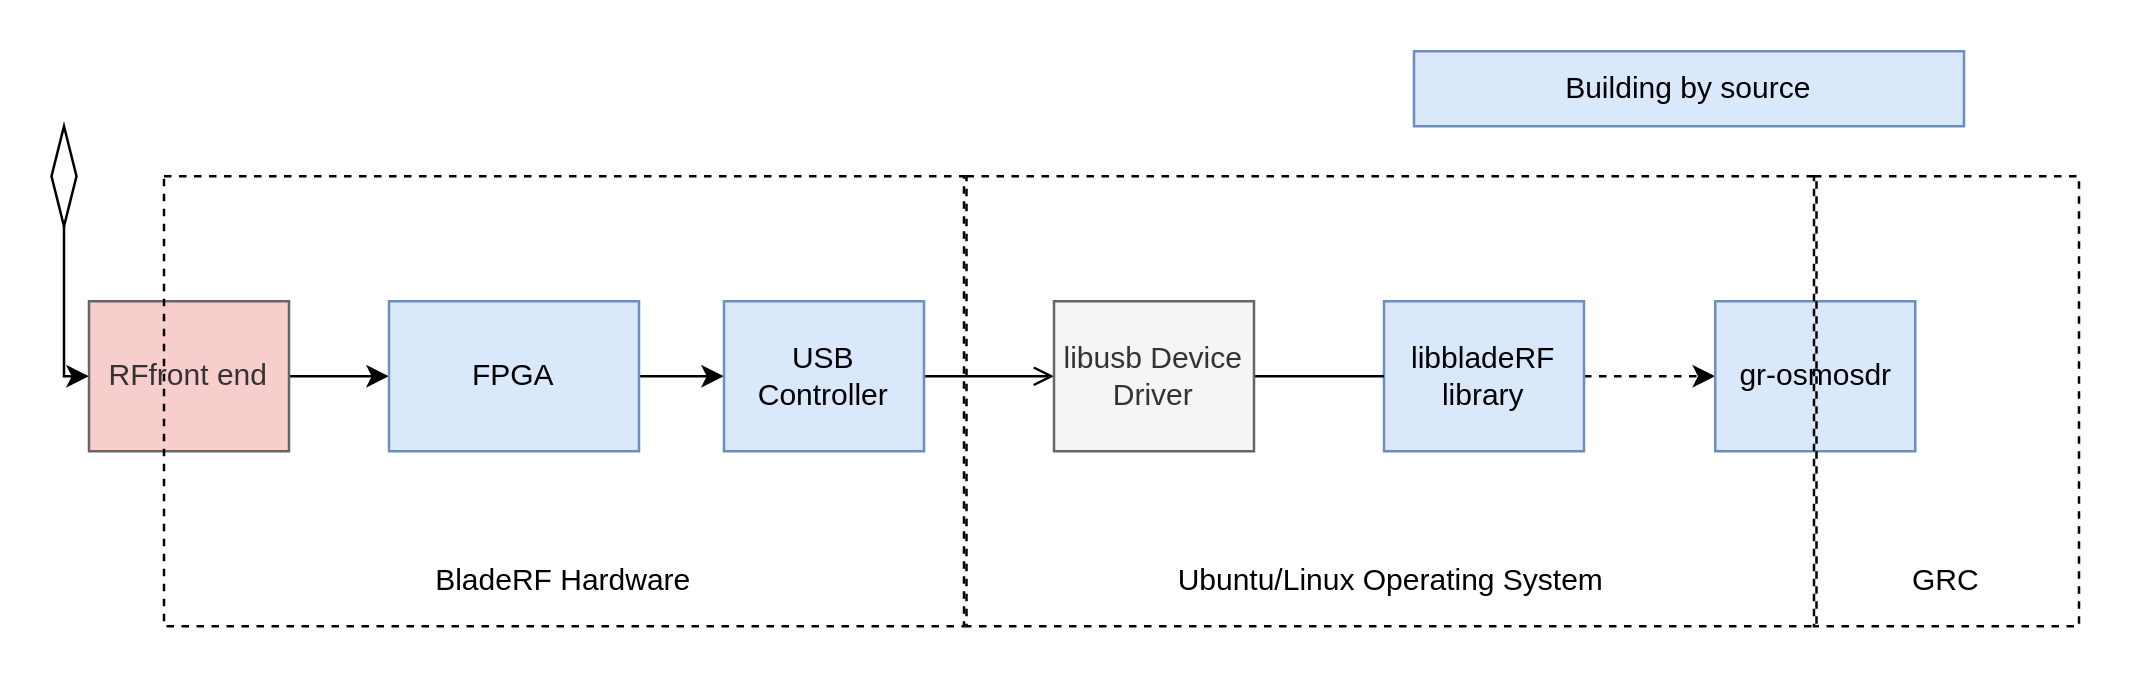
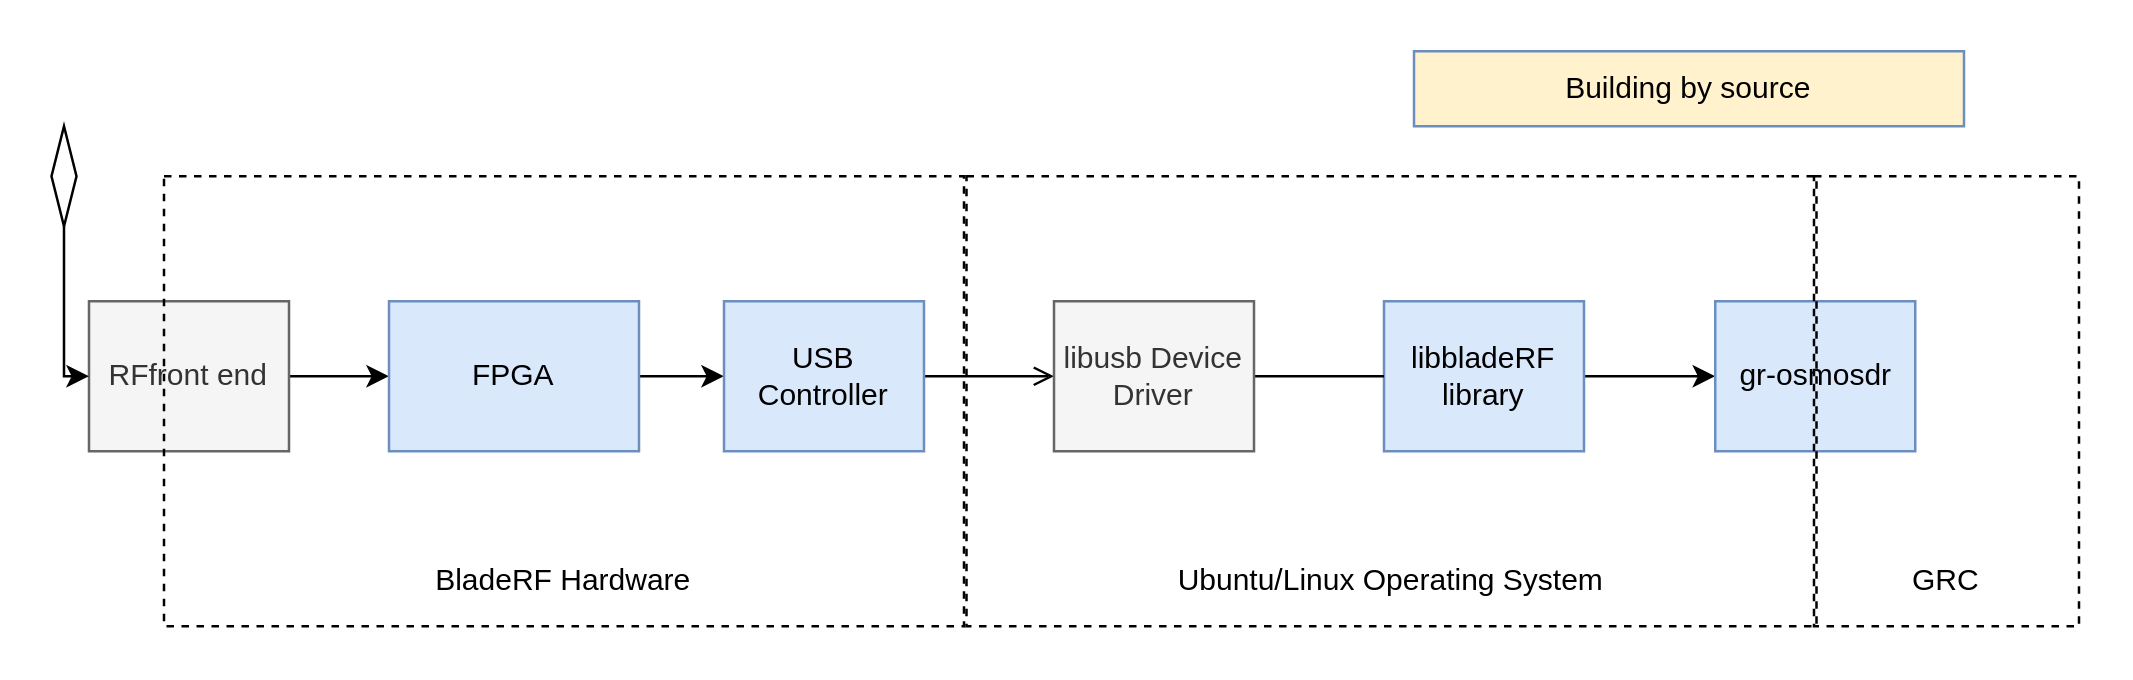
node "Building by source": fillcolor #dae8fc -> #fff2cc
node "RFfront end": fillcolor #f8cecc -> #f5f5f5
edge "libbladeRF library" -> "gr-osmosdr": style dashed -> solid
